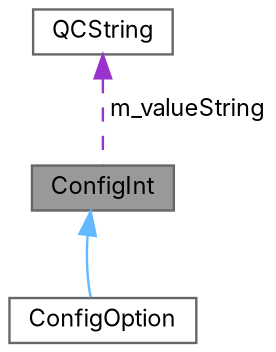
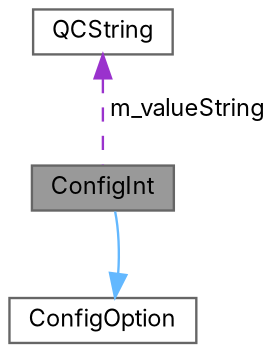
edge "ConfigOption" -> "ConfigInt": reversed
